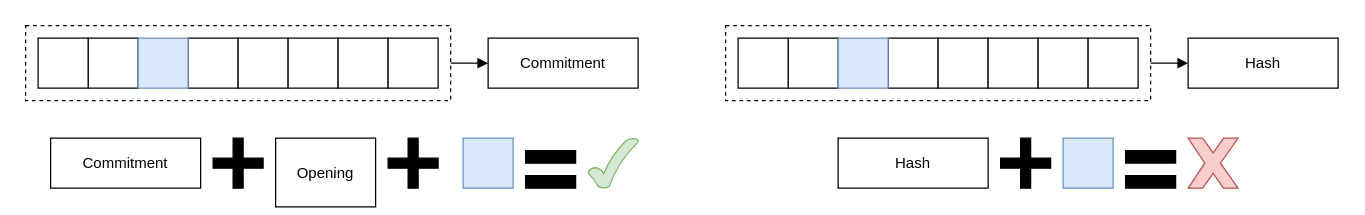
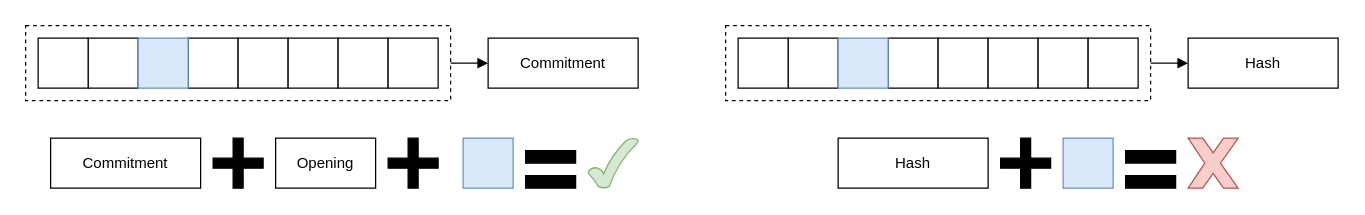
node "Opening": size 100x69 -> 100x50
